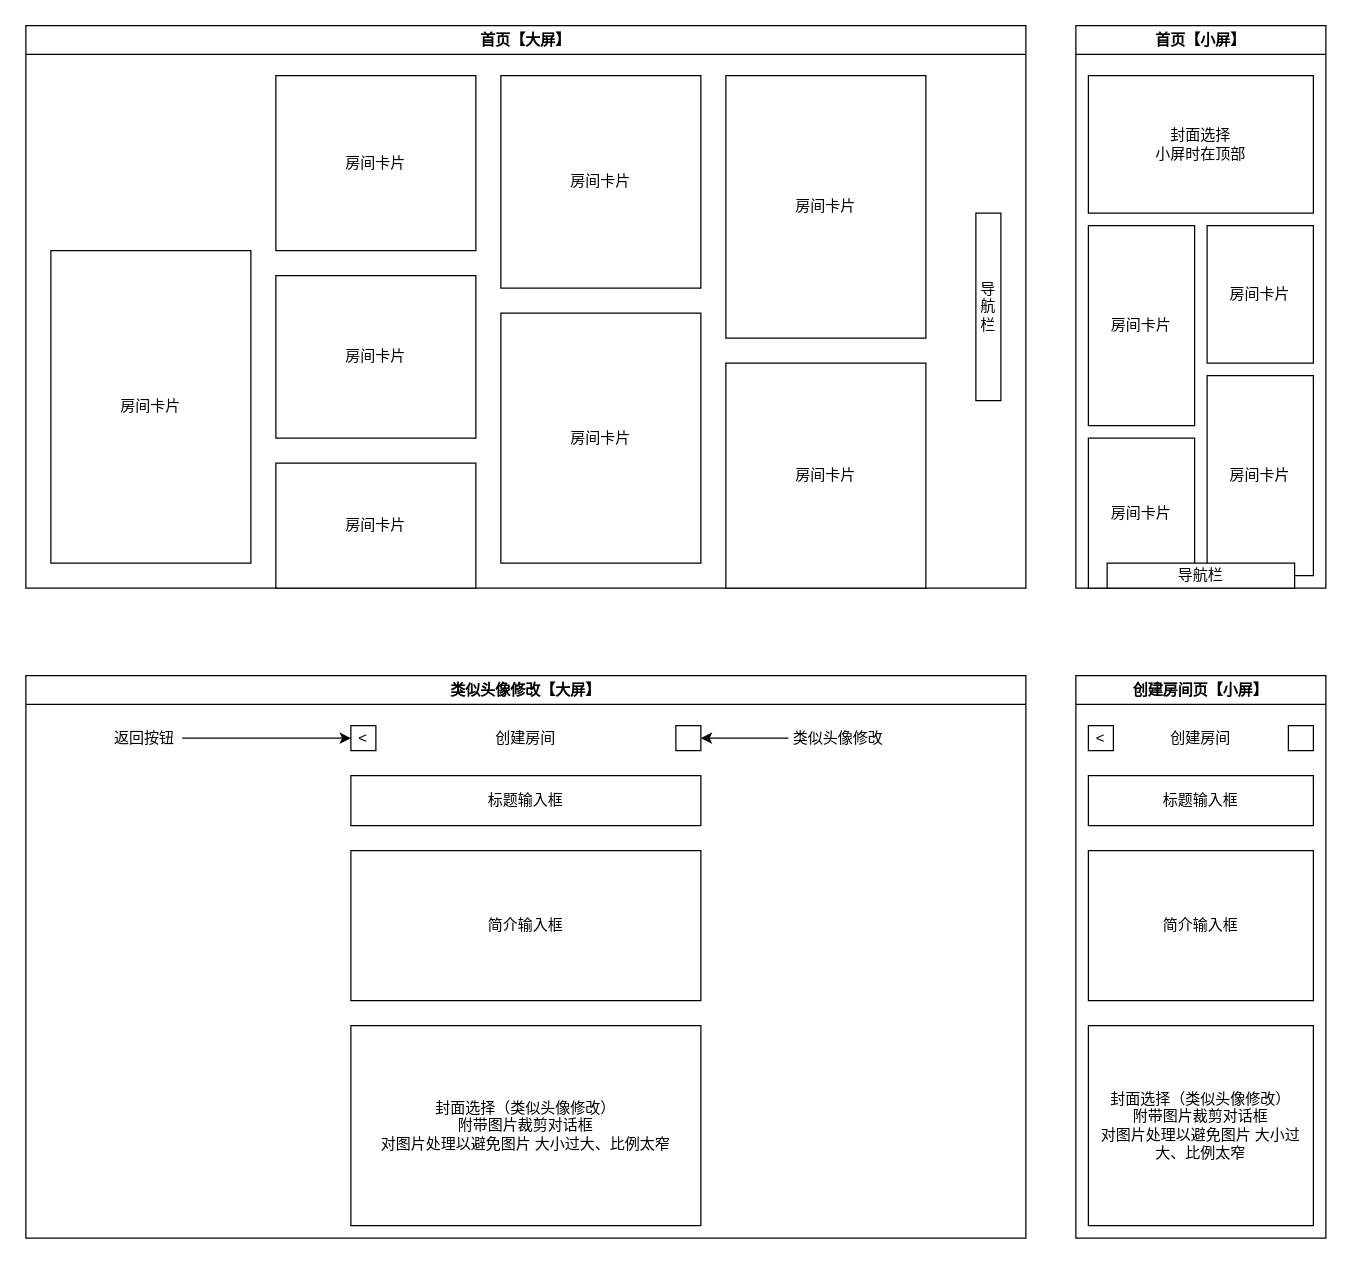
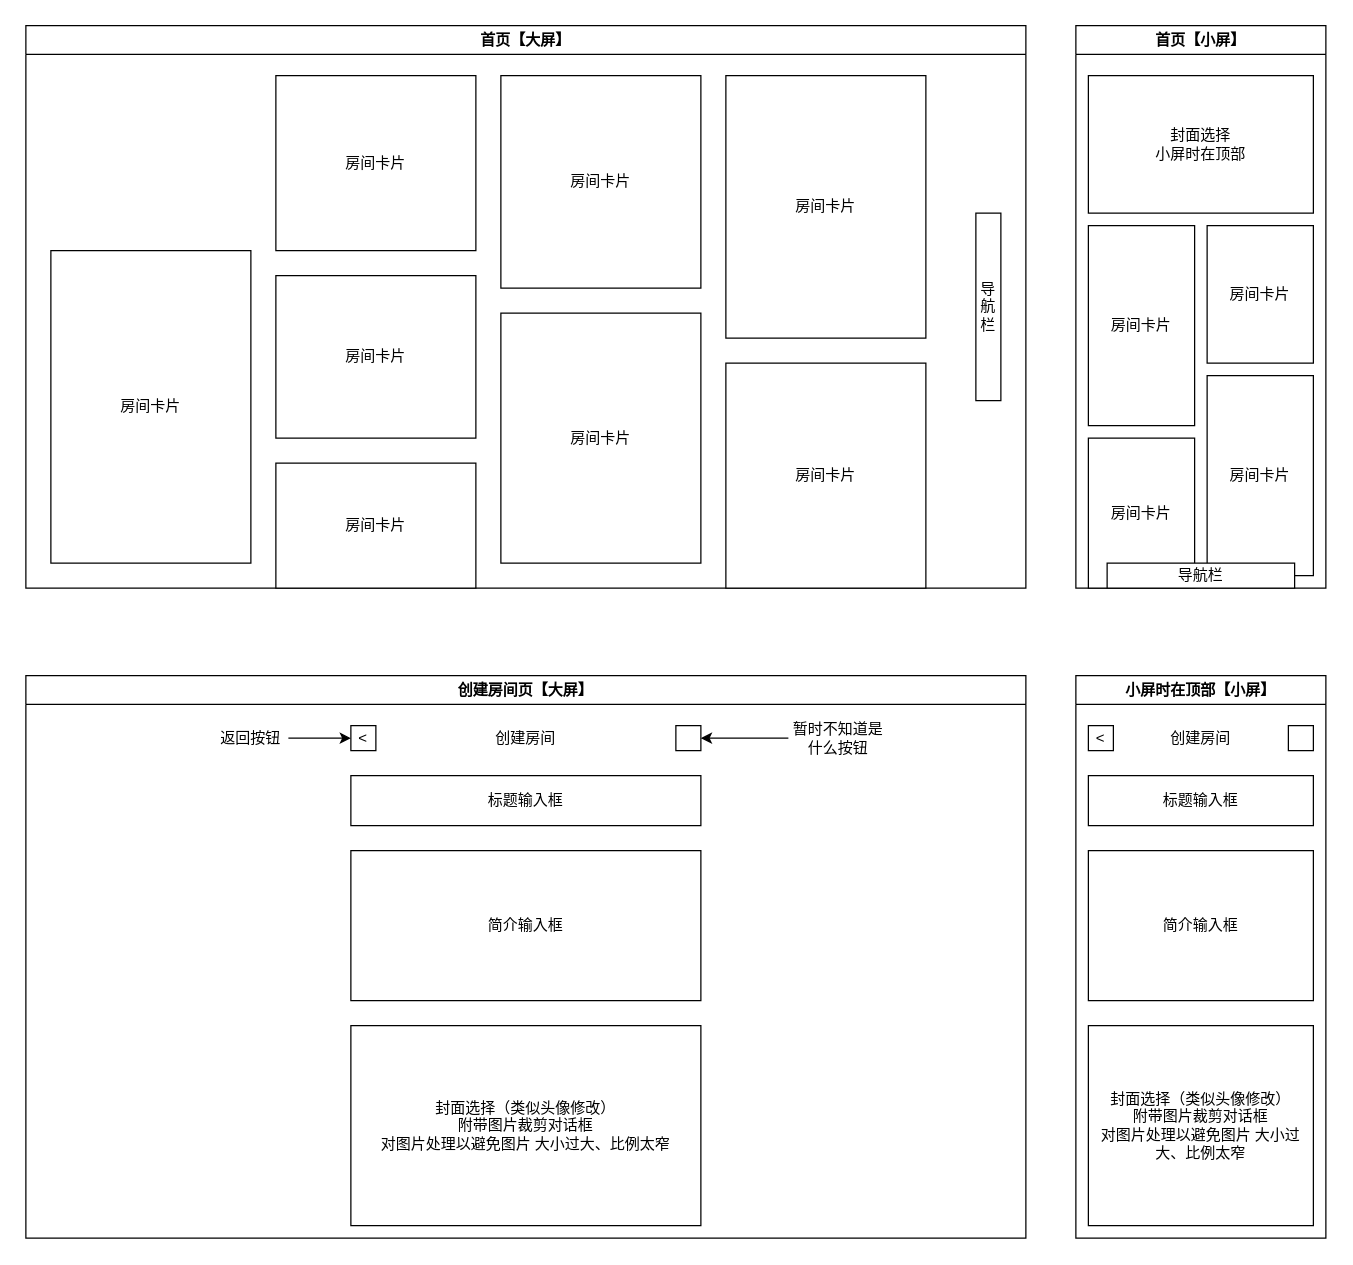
node "类似头像修改【大屏】": label "类似头像修改【大屏】" -> "创建房间页【大屏】"
node "创建房间页【小屏】": label "创建房间页【小屏】" -> "小屏时在顶部【小屏】"
node "返回按钮": moved (144, 738) -> (251, 738)
node "类似头像修改": label "类似头像修改" -> "暂时不知道是什么按钮"
